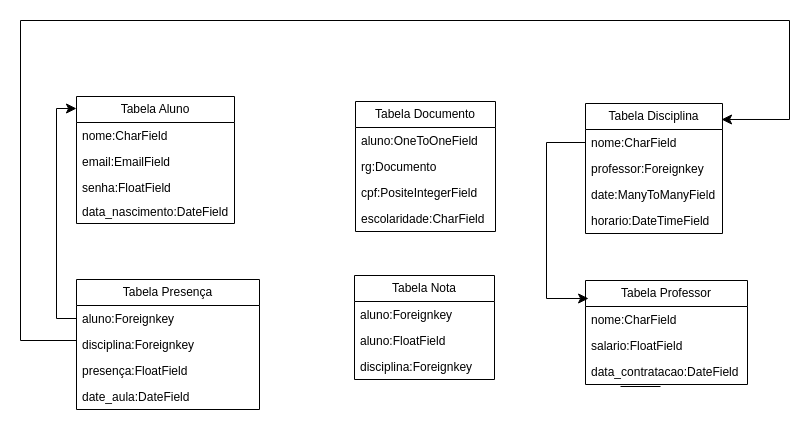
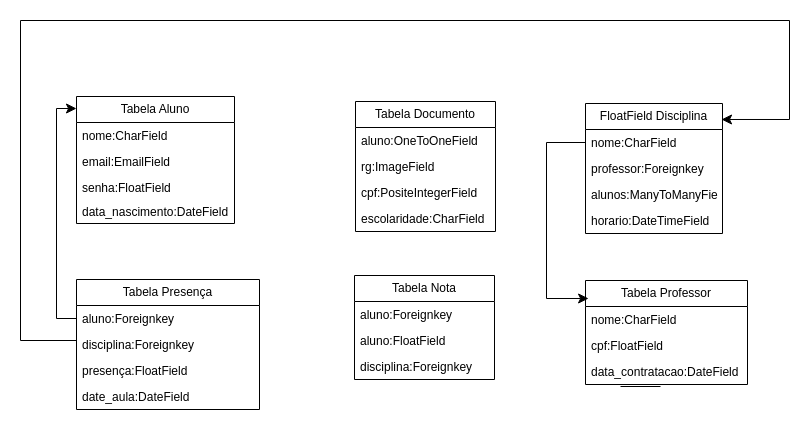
node "Tabela Disciplina": label "Tabela Disciplina" -> "FloatField Disciplina"
node "rg:Documento": label "rg:Documento" -> "rg:ImageField"
node "date:ManyToManyField": label "date:ManyToManyField" -> "alunos:ManyToManyField"
node "salario:FloatField": label "salario:FloatField" -> "cpf:FloatField"
